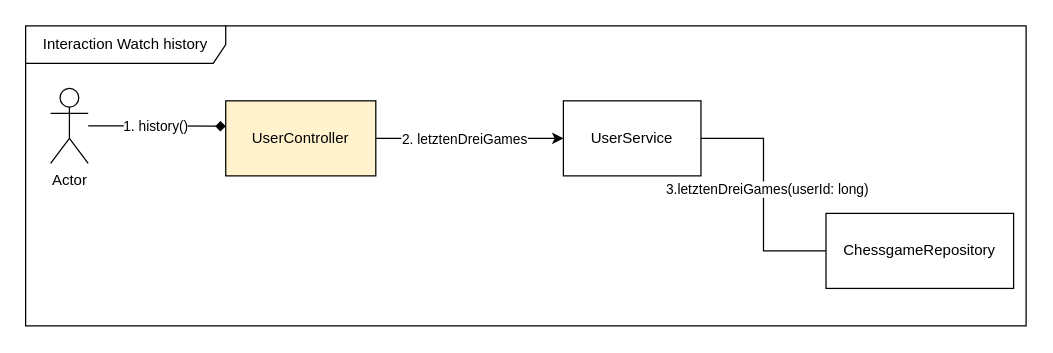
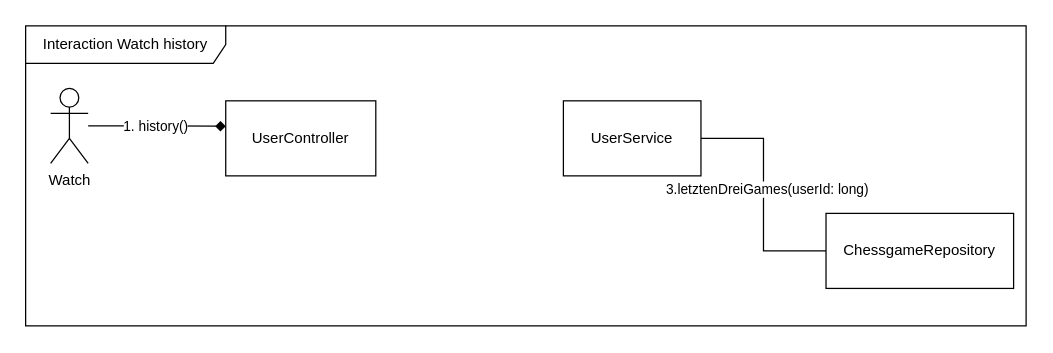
node "UserController": fillcolor #fff2cc -> #ffffff
edge "UserController" -> "UserService": removed, label "2. letztenDreiGames"
node "Actor": label "Actor" -> "Watch"
